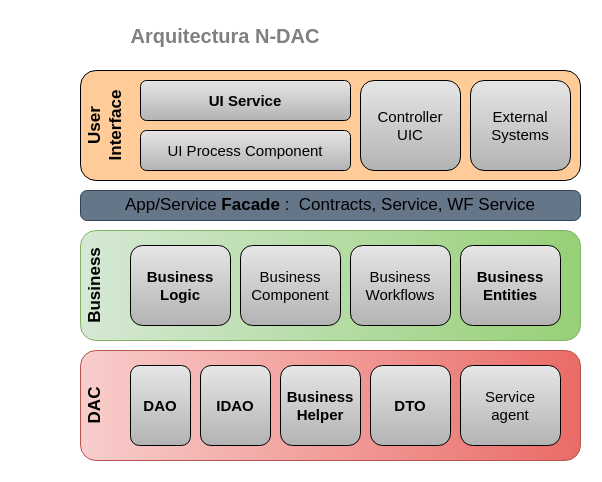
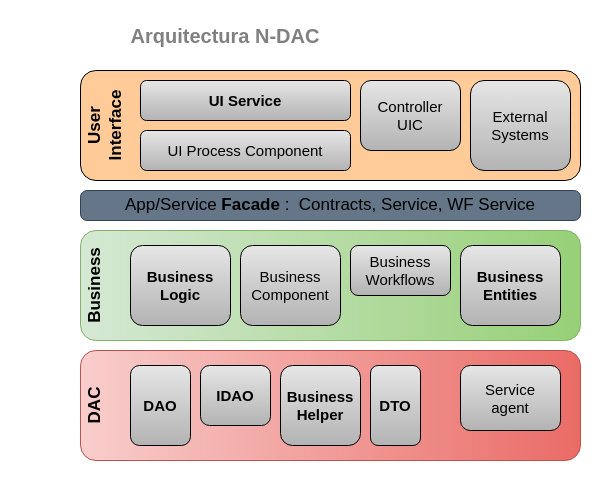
node "Controller UIC": size 100x90 -> 100x70
node "Business Workflows": size 100x80 -> 100x50
node "IDAO": size 70x80 -> 70x60
node "DTO": size 80x80 -> 50x80
node "Service agent": size 100x80 -> 100x65
